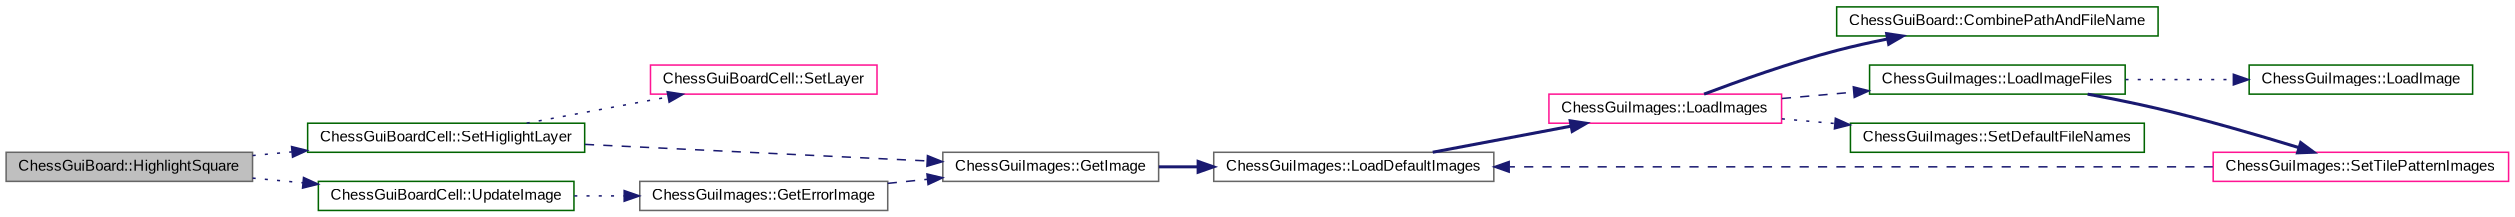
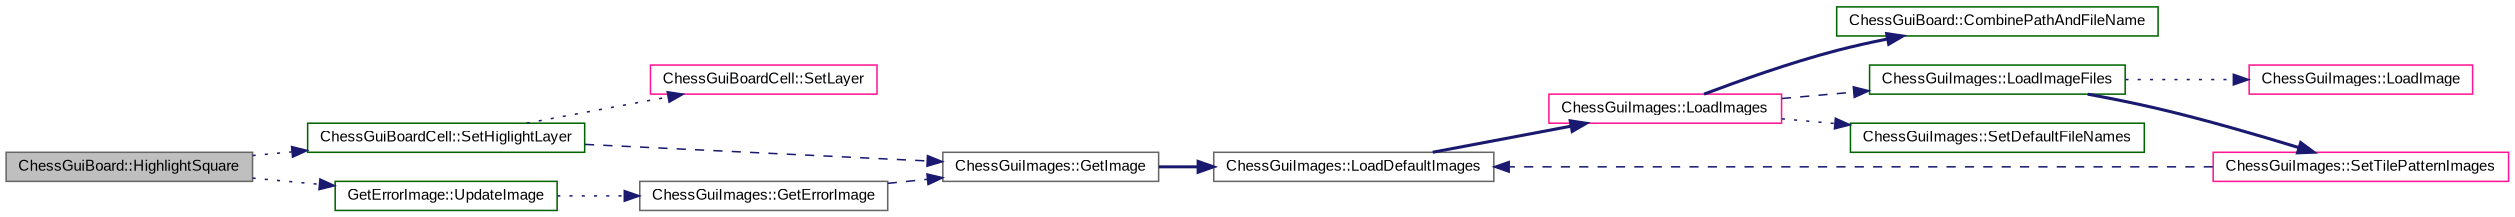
node "ChessGuiImages::LoadImage": color darkgreen -> deeppink
node "ChessGuiBoardCell::UpdateImage": label "ChessGuiBoardCell::UpdateImage" -> "GetErrorImage::UpdateImage"
